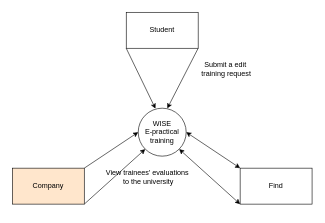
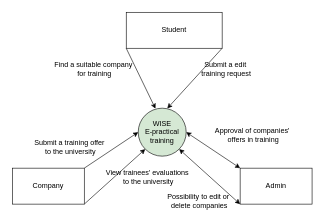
node "Student": size 72x36 -> 96x36
node "Find a suitable company for training": added
node "WISE E-practical training": fillcolor #ffffff -> #d5e8d4
node "Approval of companies' offers in training": added
node "Submit a training offer to the university": added
node "Company": fillcolor #ffe6cc -> #ffffff
node "Find": label "Find" -> "Admin"
node "Possibility to edit or delete companies": added
